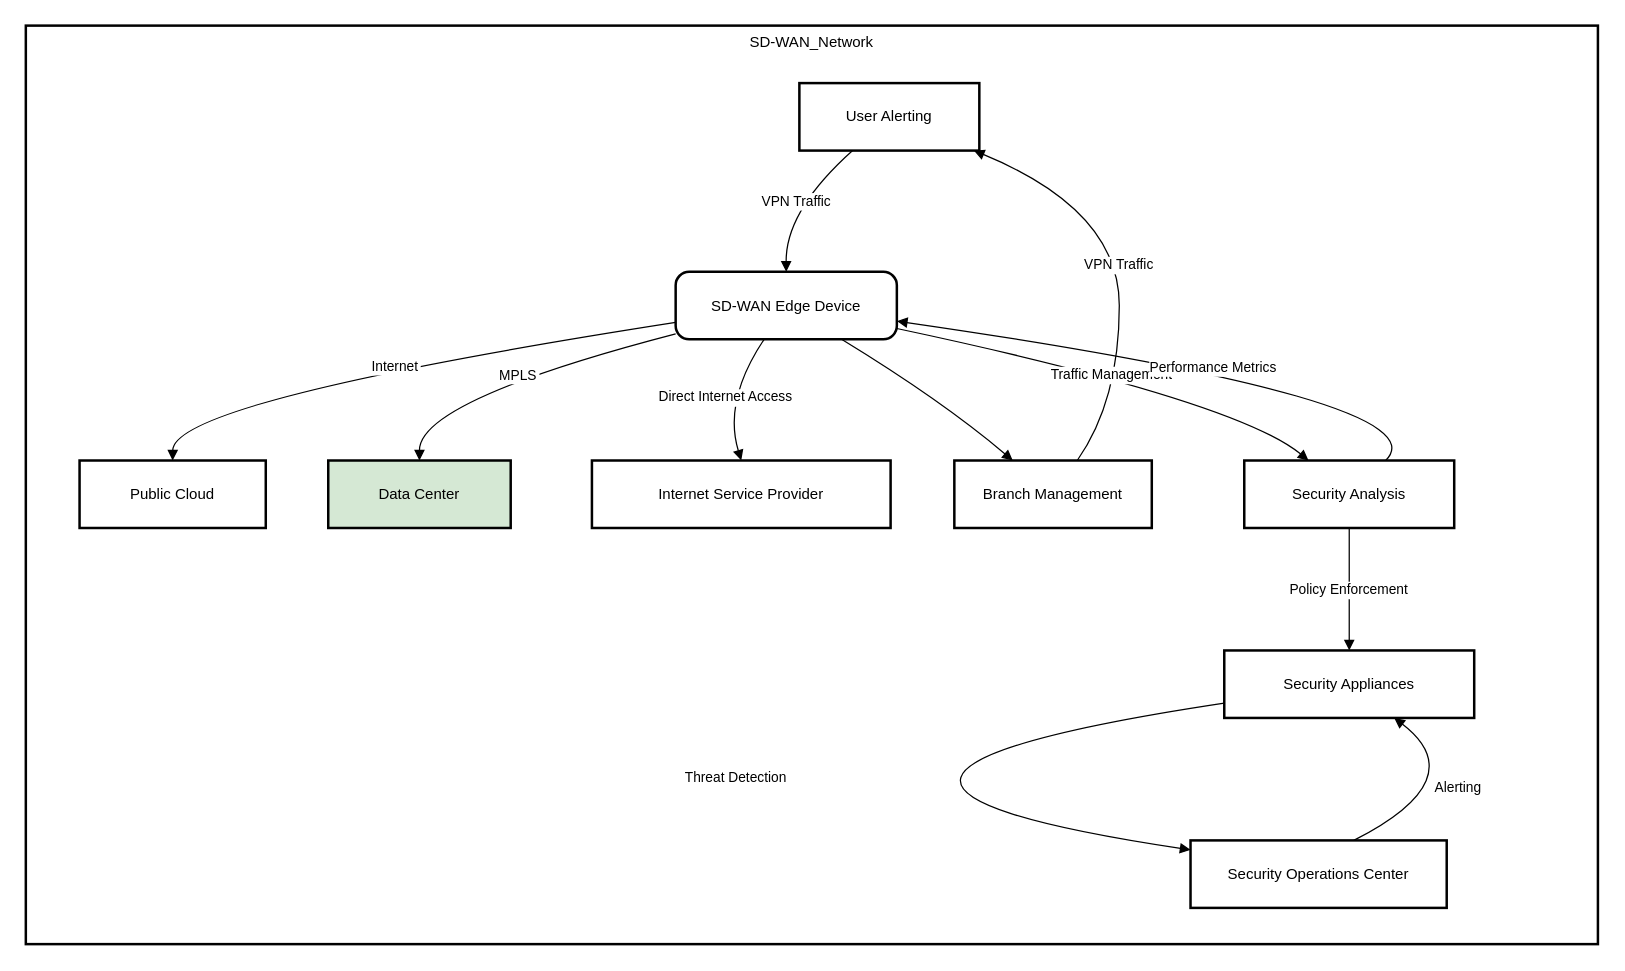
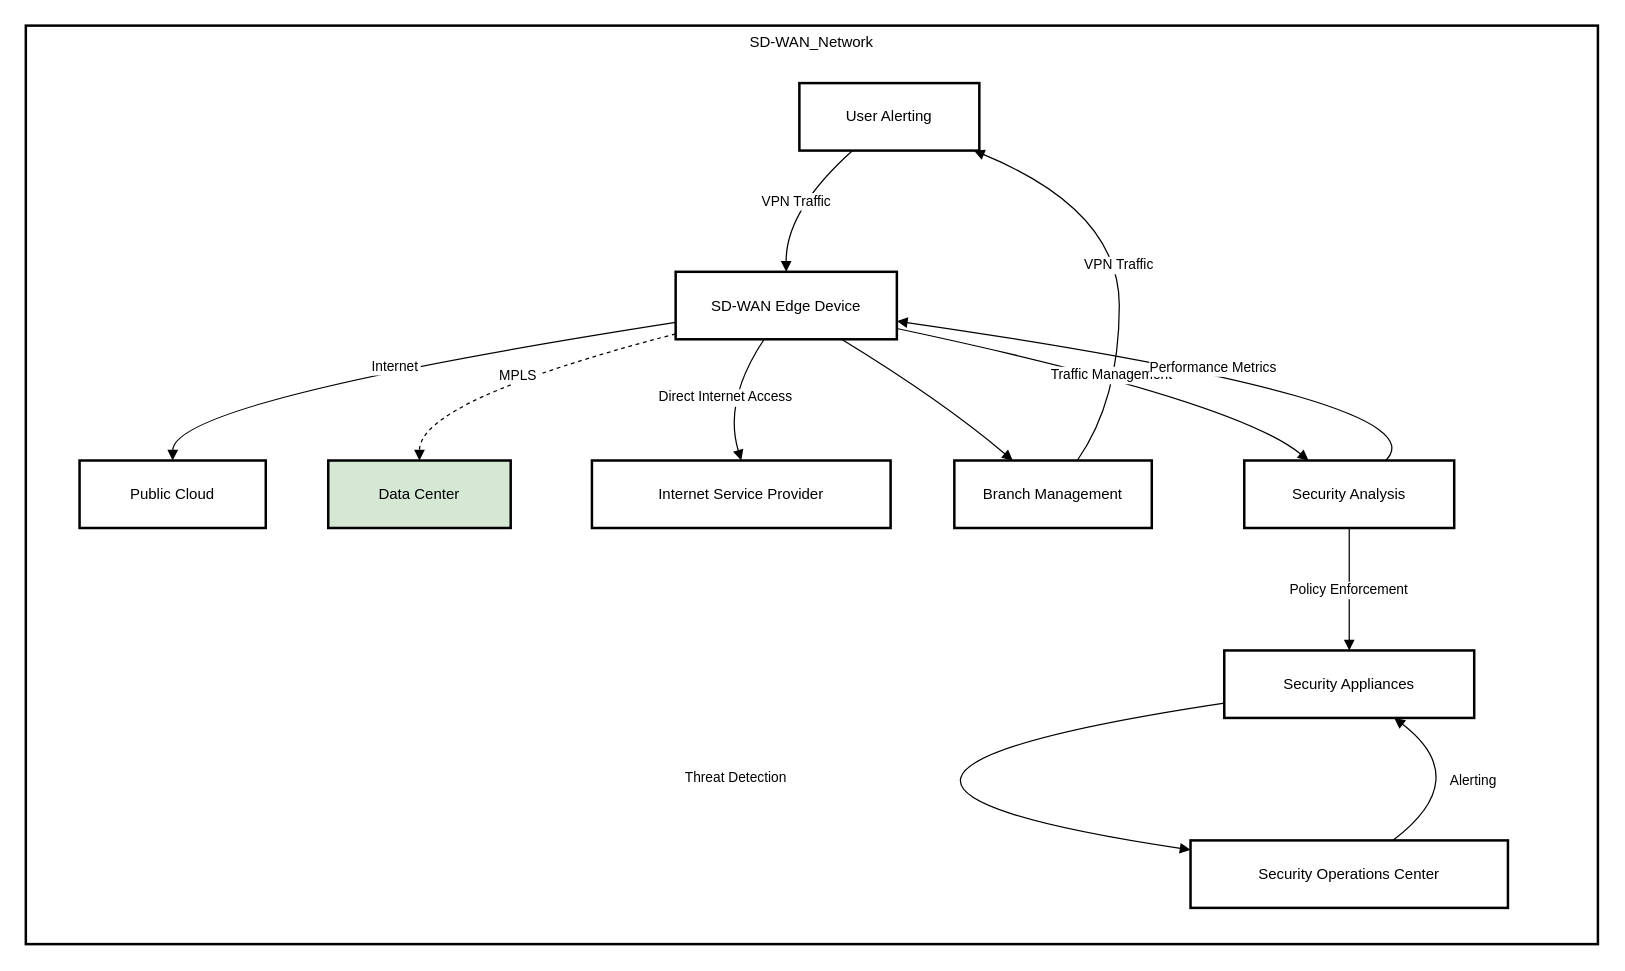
node "SD-WAN Edge Device": shape rounded rectangle -> rectangle
edge "SD-WAN Edge Device" -> "Data Center": style solid -> dashed
node "Security Operations Center": size 256x68 -> 318x68
